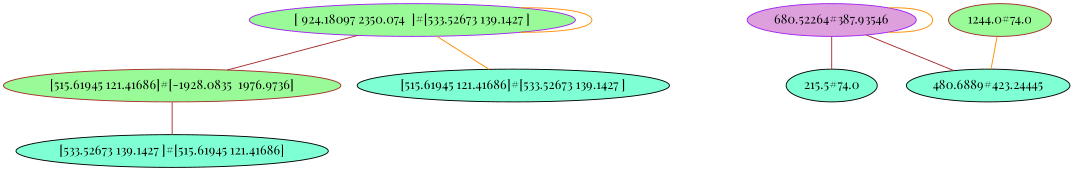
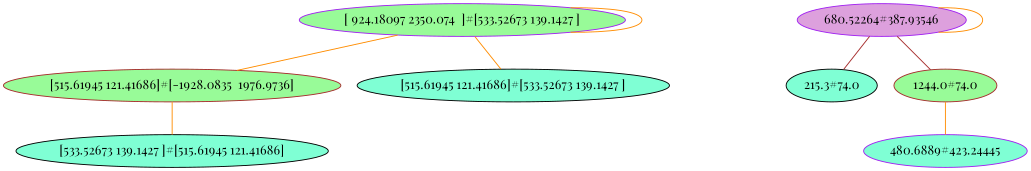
edge "[ 924.18097 2350.074  ]#[533.52673 139.1427 ]" -- "[515.61945 121.41686]#[-1928.0835  1976.9736]": color brown -> darkorange
edge "680.52264#387.93546" -- "480.6889#423.24445": now "680.52264#387.93546" -- "1244.0#74.0"
node "215.5#74.0": label "215.5#74.0" -> "215.3#74.0"
node "480.6889#423.24445": color black -> purple
edge "[515.61945 121.41686]#[-1928.0835  1976.9736]" -- "[533.52673 139.1427 ]#[515.61945 121.41686]": color brown -> darkorange
